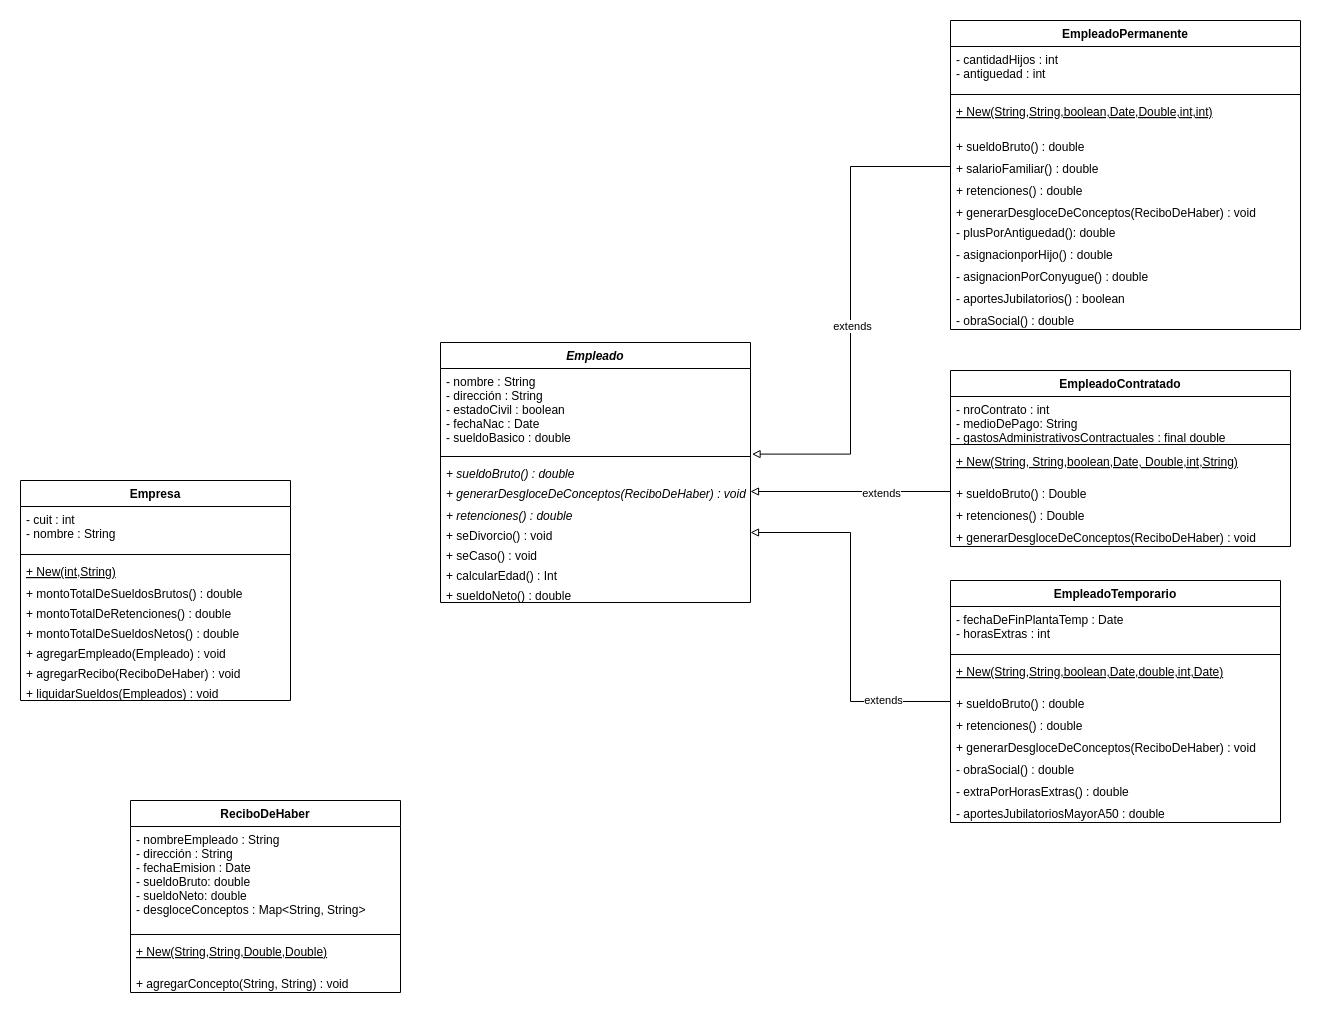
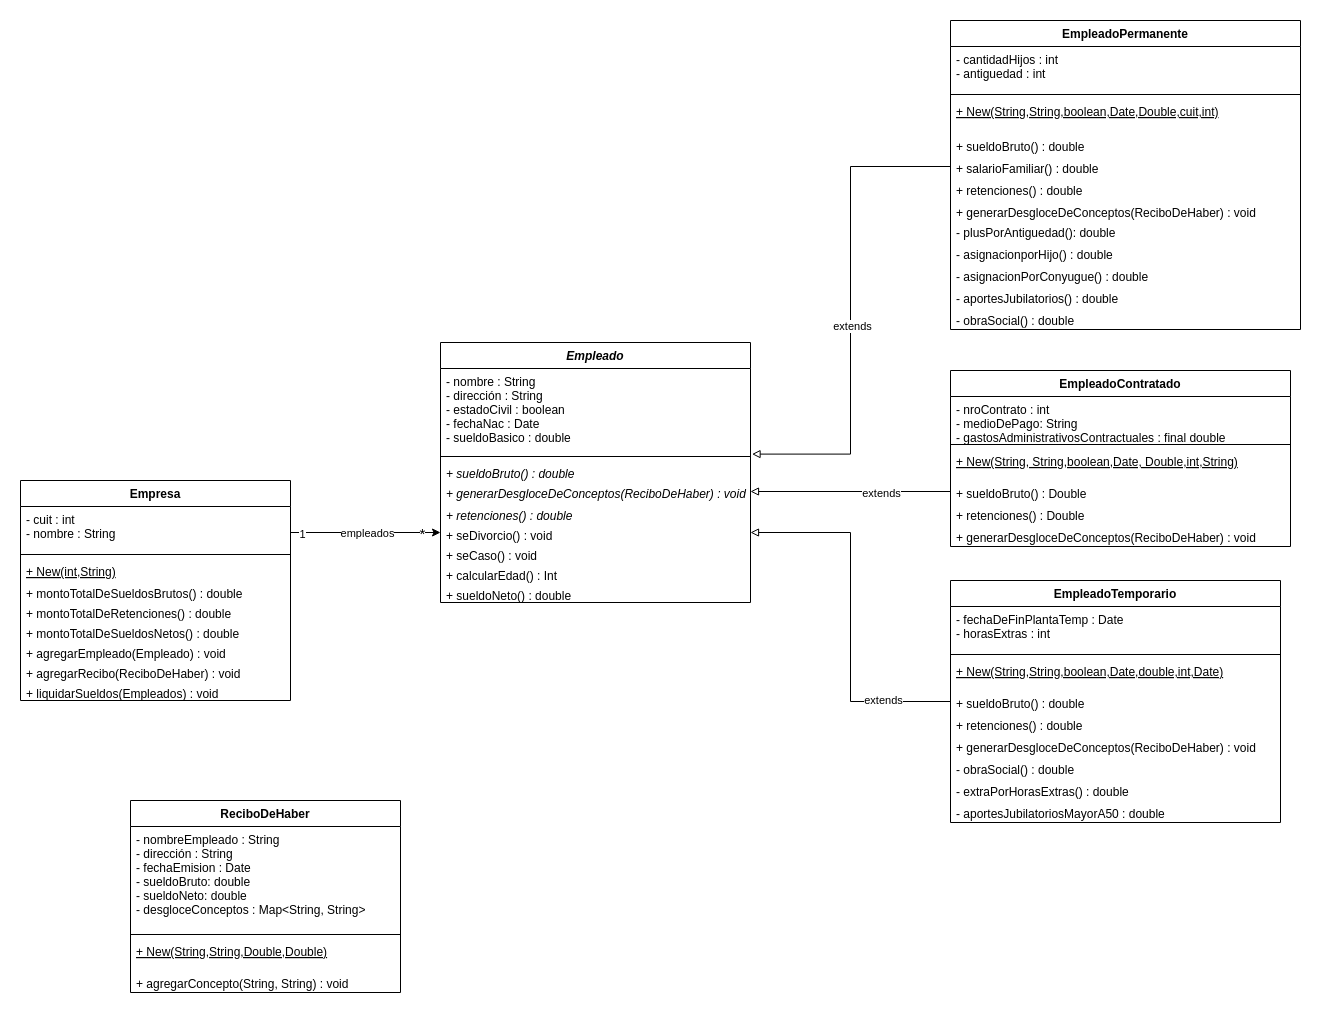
node "+ New(String,String,boolean,Date,Double,int,int)": label "+ New(String,String,boolean,Date,Double,int,int)" -> "+ New(String,String,boolean,Date,Double,cuit,int)"
node "- aportesJubilatorios() : boolean": label "- aportesJubilatorios() : boolean" -> "- aportesJubilatorios() : double"
edge "- cuit : int - nombre : String" -> "+ seDivorcio() : void": added, labels "1", "empleados", "*"
